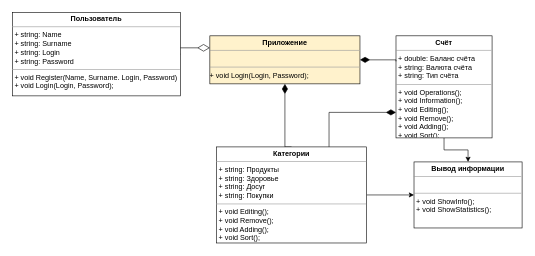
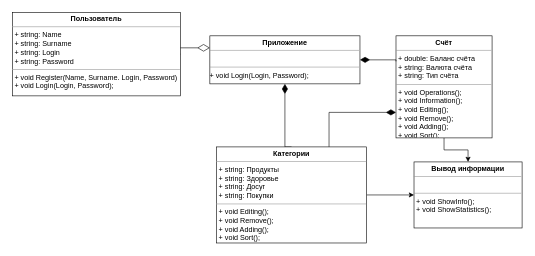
node "Приложение + void Login(Login, Password);": fillcolor #fff2cc -> #ffffff
